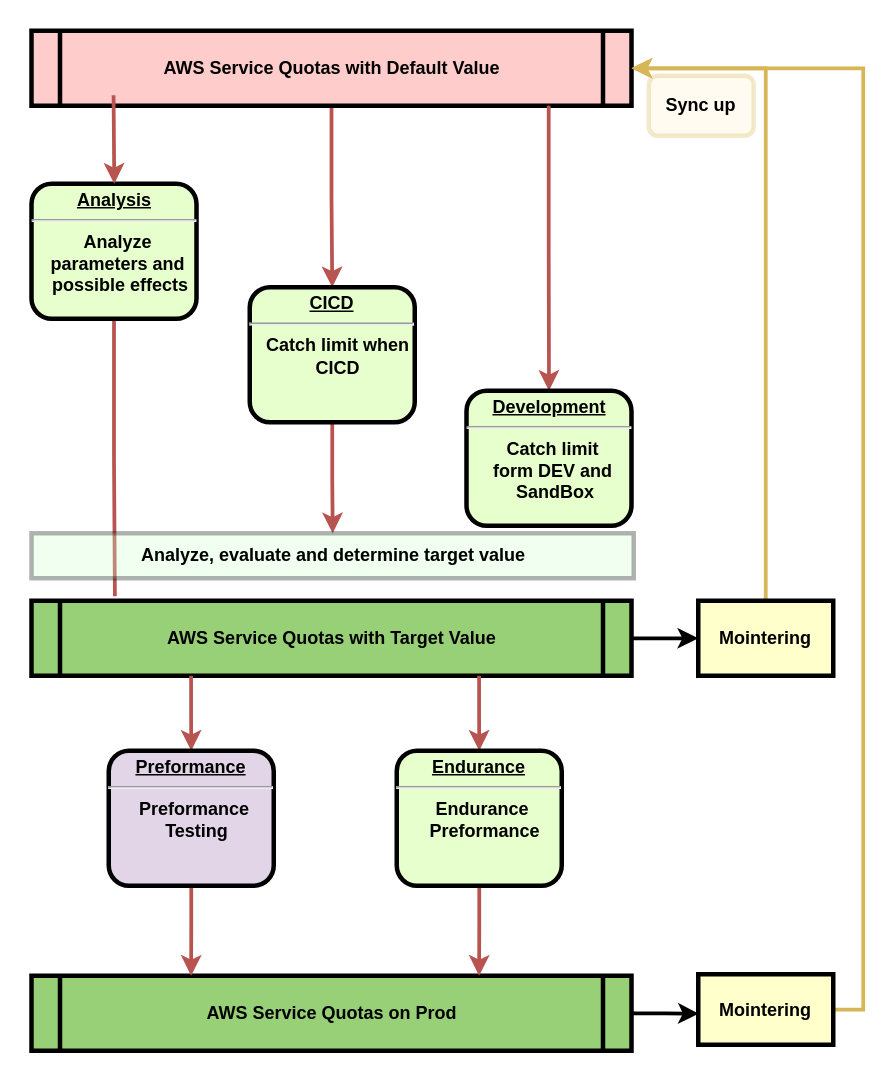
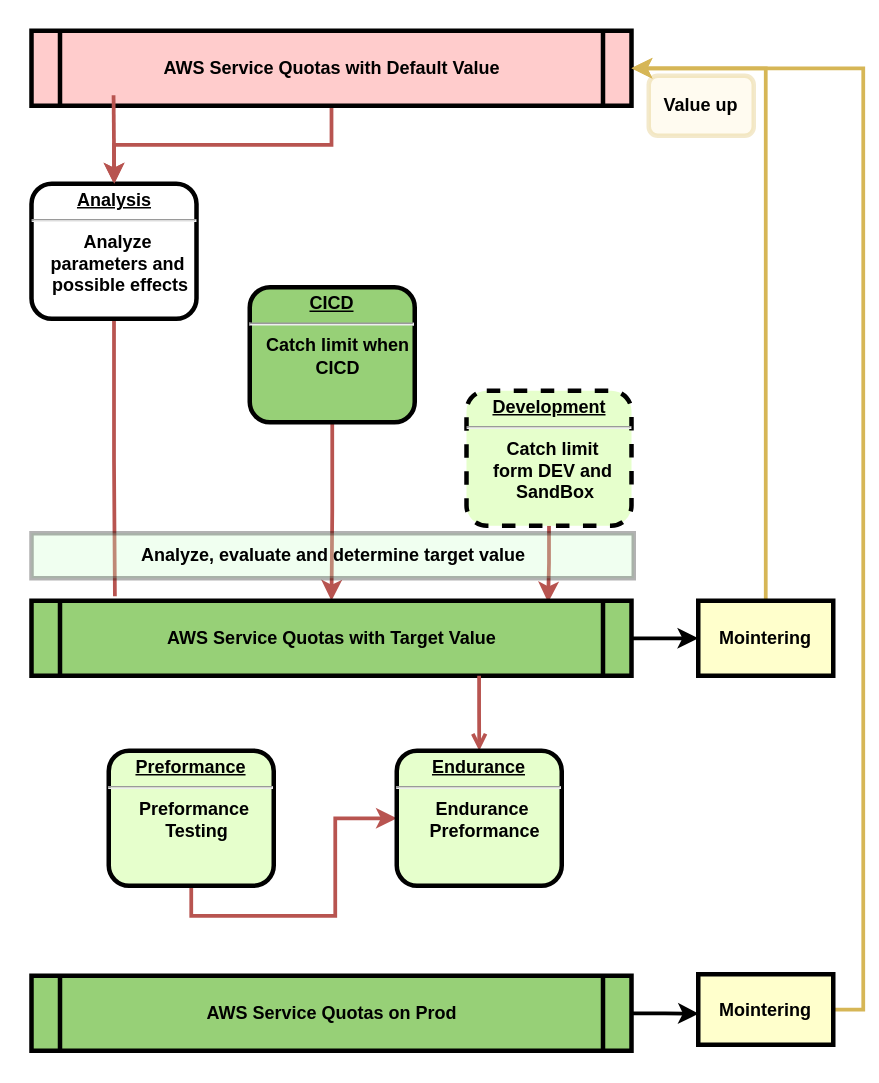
node "Sync up": label "Sync up" -> "Value up"
edge "AWS Service Quotas with Default Value" -> "CICD Catch limit when CICD": now "AWS Service Quotas with Default Value" -> "Analysis Analyze parameters and possible effects"
edge "AWS Service Quotas with Default Value" -> "Development Catch limit form DEV and SandBox": removed
node "Analysis Analyze parameters and possible effects": fillcolor #e6ffcc -> #ffffff
node "CICD Catch limit when CICD": fillcolor #e6ffcc -> #97d077
node "Development Catch limit form DEV and SandBox": style solid -> dashed
edge "CICD Catch limit when CICD" -> "Analyze, evaluate and determine target value": now "CICD Catch limit when CICD" -> "AWS Service Quotas with Target Value"
edge "Development Catch limit form DEV and SandBox" -> "AWS Service Quotas with Target Value": added
edge "AWS Service Quotas with Target Value" -> "Preformance Preformance Testing": removed
edge "AWS Service Quotas with Target Value" -> "Endurance Endurance Preformance": arrowhead classic -> open
node "Preformance Preformance Testing": fillcolor #e1d5e7 -> #e6ffcc
edge "Endurance Endurance Preformance" -> "AWS Service Quotas on Prod": removed
edge "Preformance Preformance Testing" -> "AWS Service Quotas on Prod": now "Preformance Preformance Testing" -> "Endurance Endurance Preformance"
